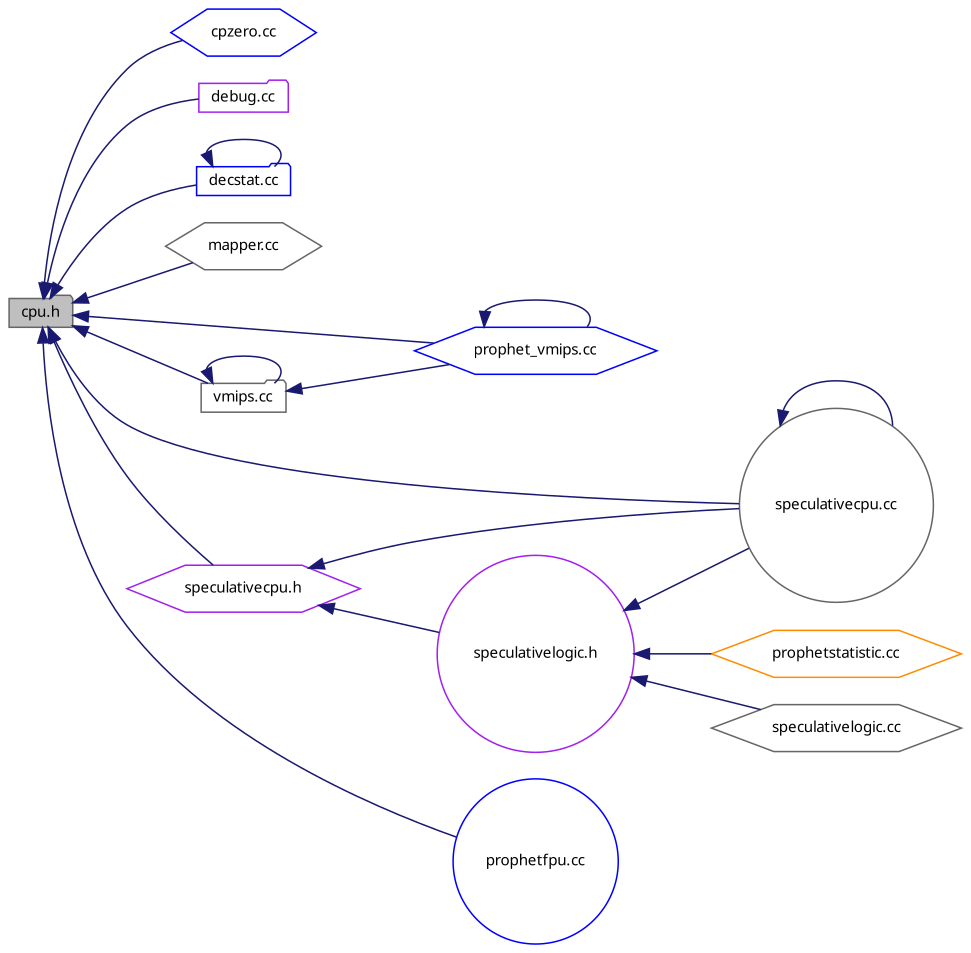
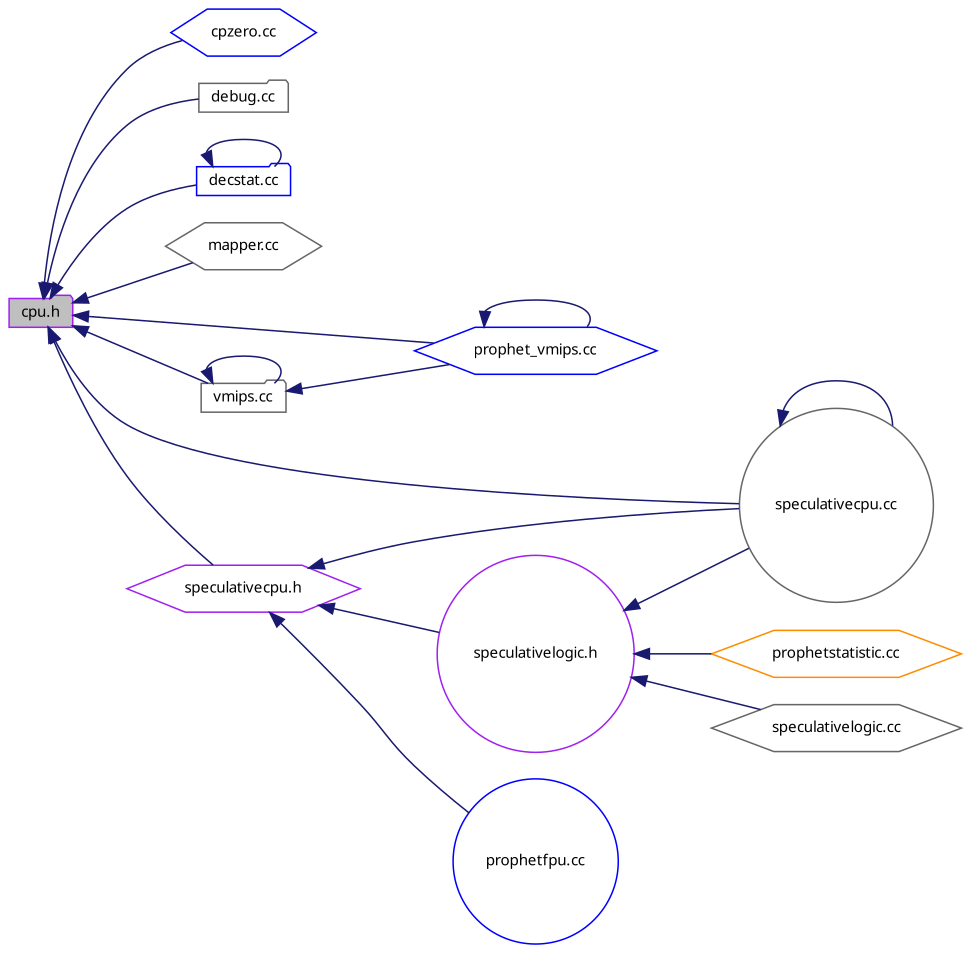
node "debug.cc": color purple -> gray40
node "cpu.h": color gray40 -> purple
edge "prophetfpu.cc" -> "cpu.h": now "prophetfpu.cc" -> "speculativecpu.h"
